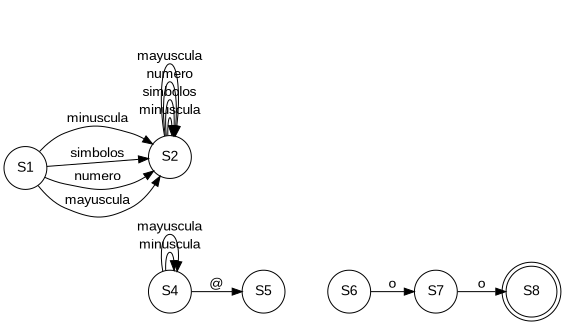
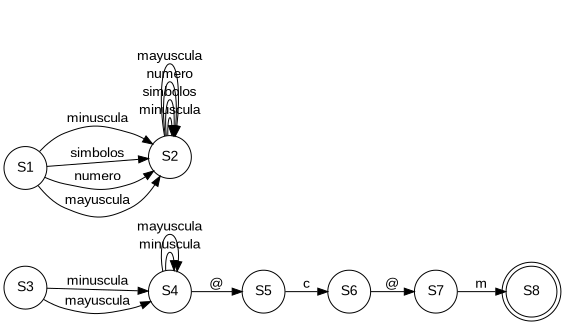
edge "S6" -> "S7": label "o" -> "@"
edge "S7" -> "S8": label "o" -> "m"
node "S3": added
edge "S5" -> "S6": added, label "c"
